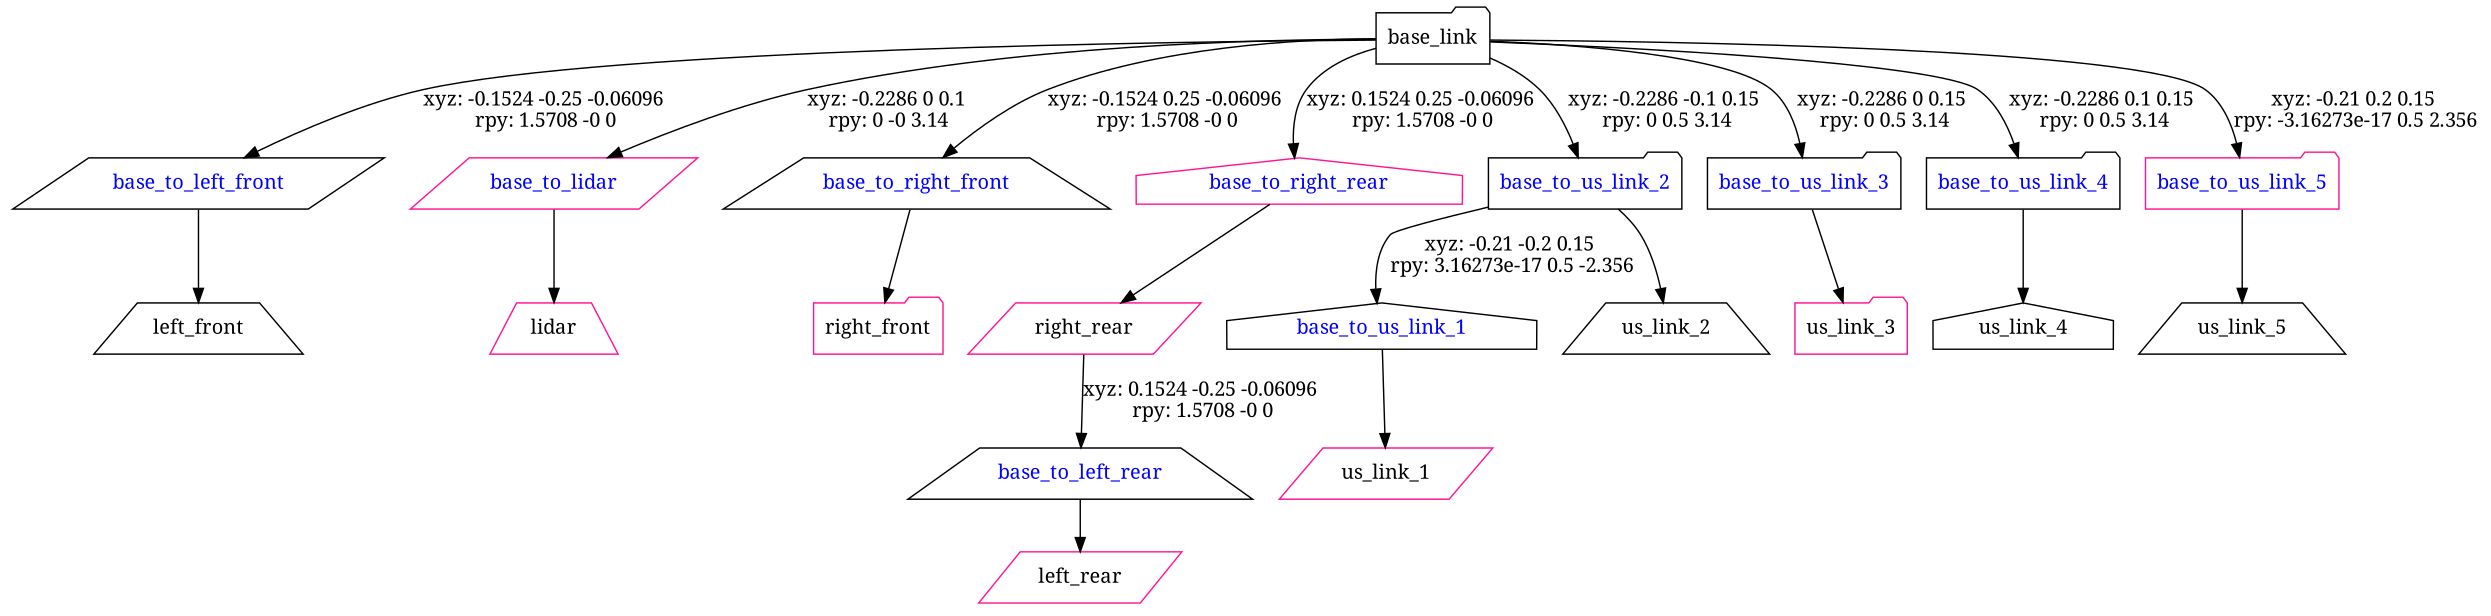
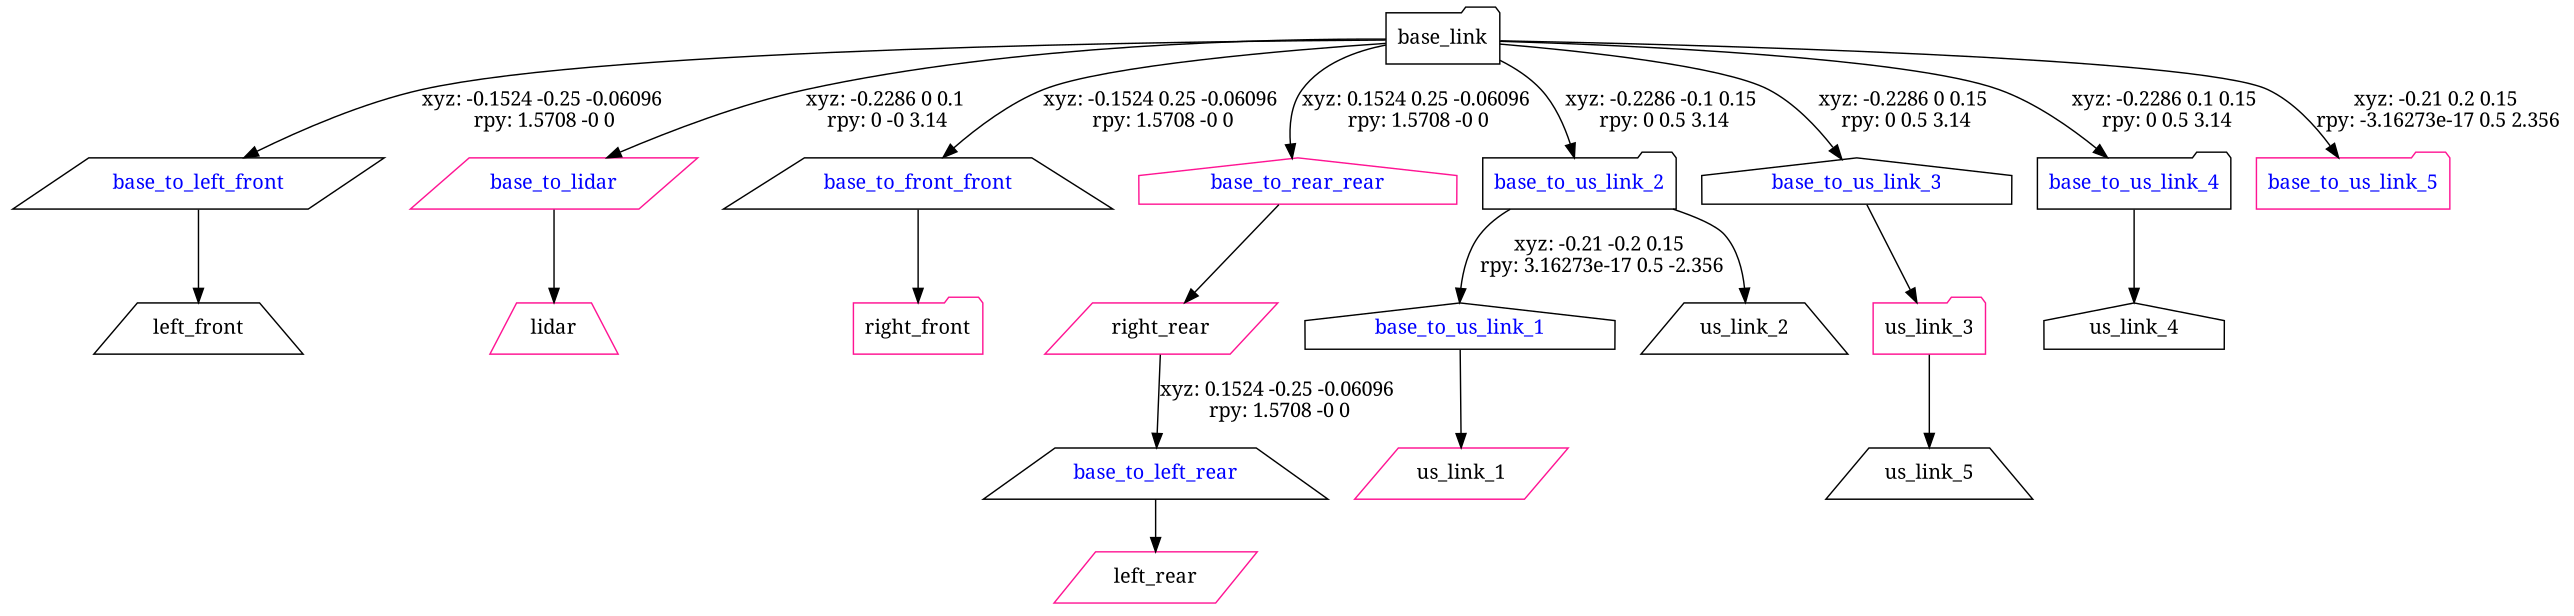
node "base_to_right_front": label "base_to_right_front" -> "base_to_front_front"
node "base_to_right_rear": label "base_to_right_rear" -> "base_to_rear_rear"
node "base_to_us_link_3": shape folder -> house
edge "base_to_us_link_5" -> "us_link_5": now "us_link_3" -> "us_link_5"
